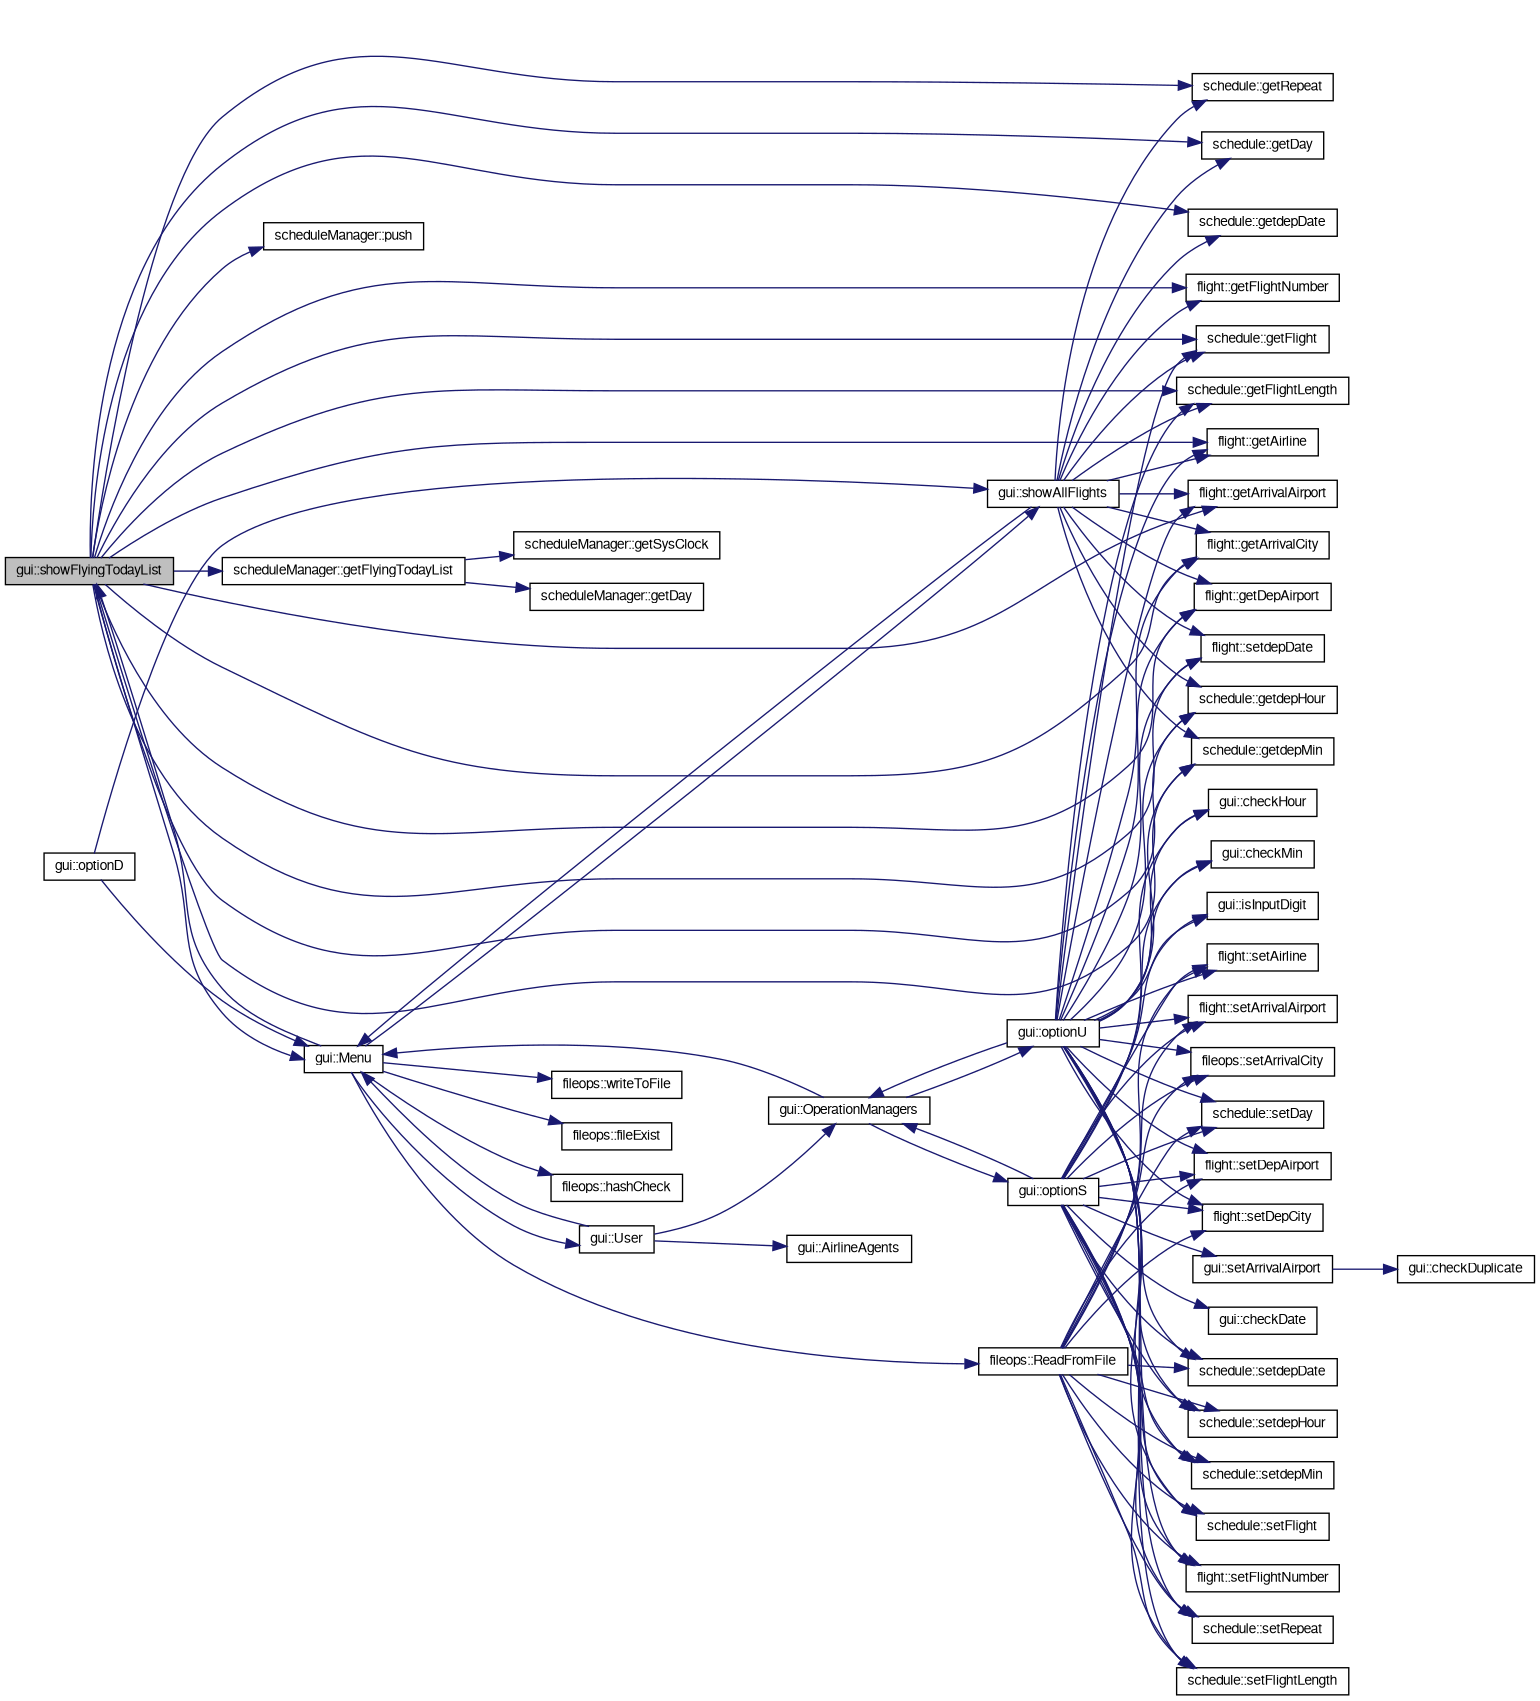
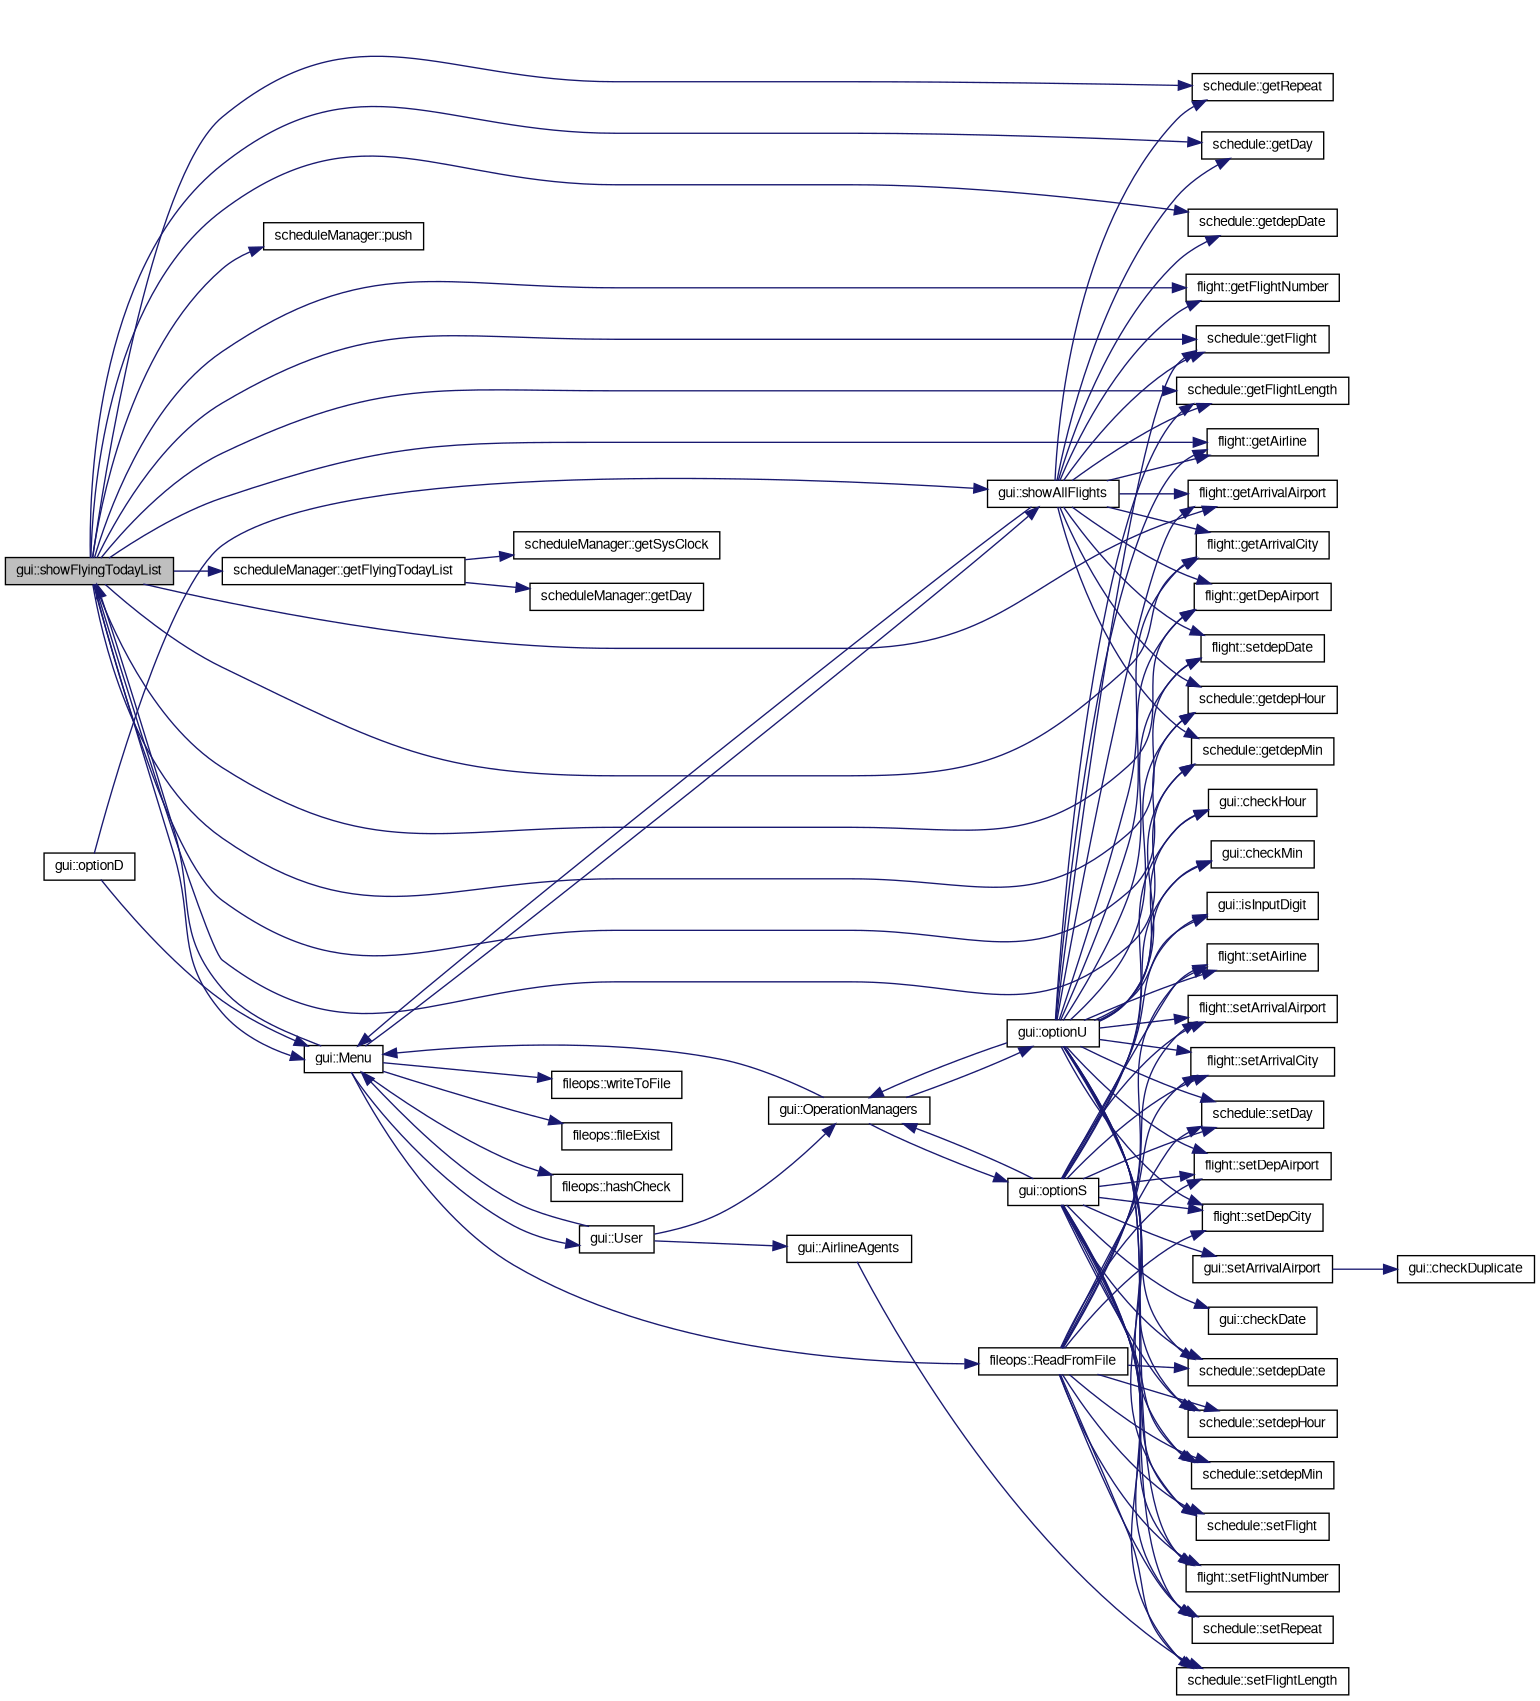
node "fileops::setArrivalCity": label "fileops::setArrivalCity" -> "flight::setArrivalCity"
edge "gui::optionU" -> "schedule::setFlightLength": now "gui::AirlineAgents" -> "schedule::setFlightLength"
